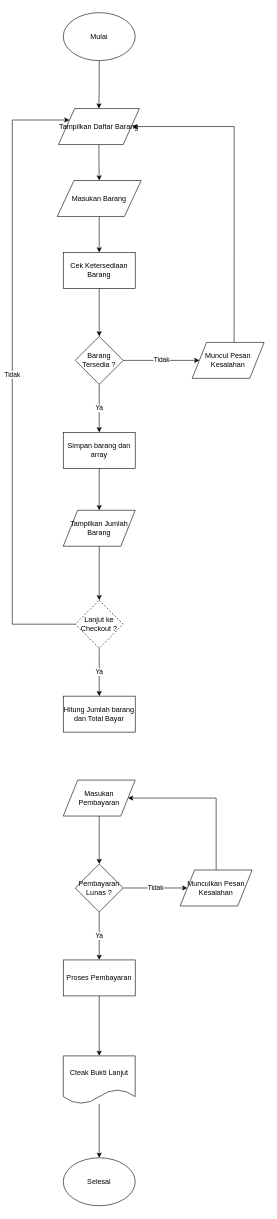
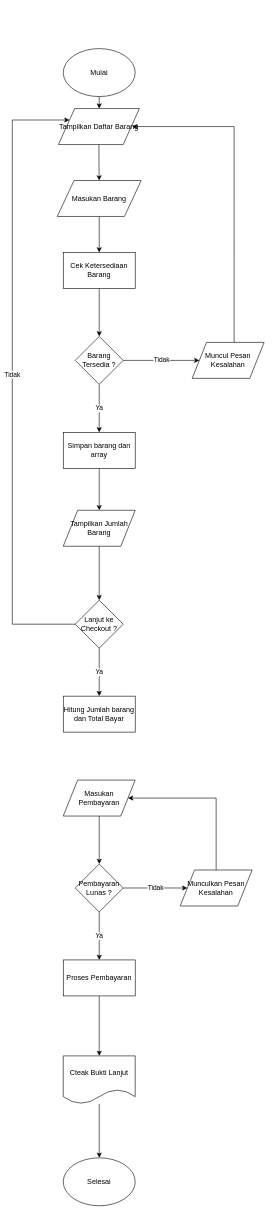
node "Mulai": moved (99, 36) -> (99, 72)
node "Lanjut ke Checkout ?": style dashed -> solid
